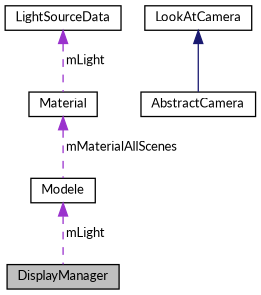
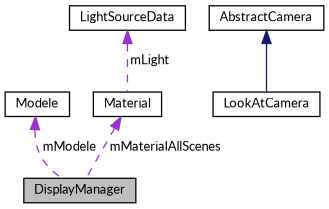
edge "AbstractCamera" -> "LookAtCamera": reversed
edge "Modele" -> "Material": now "DisplayManager" -> "Material"
edge "DisplayManager" -> "Modele": label " mLight" -> " mModele"
